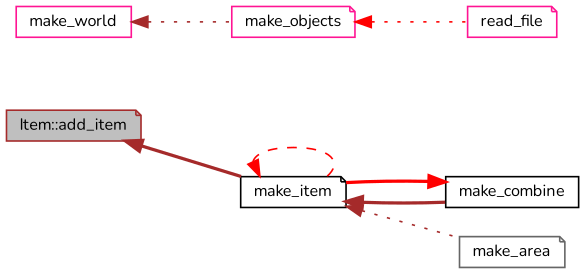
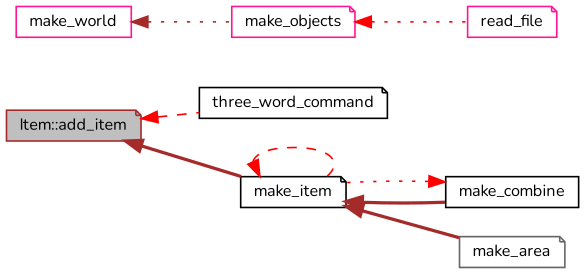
node "three_word_command": added
edge "make_item" -> "make_combine": style bold -> dotted
edge "make_area" -> "make_item": style dotted -> bold
